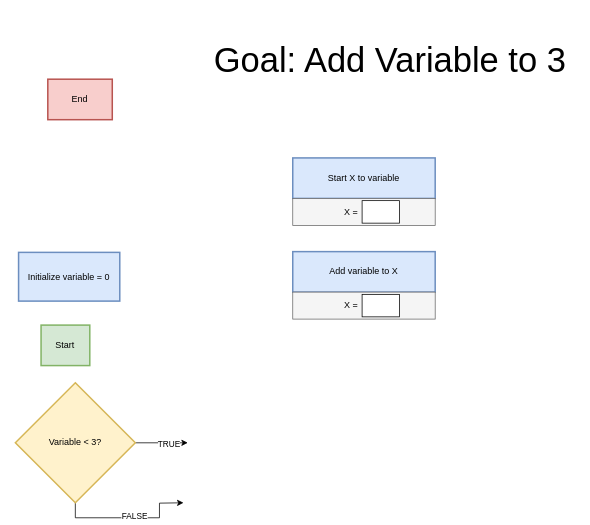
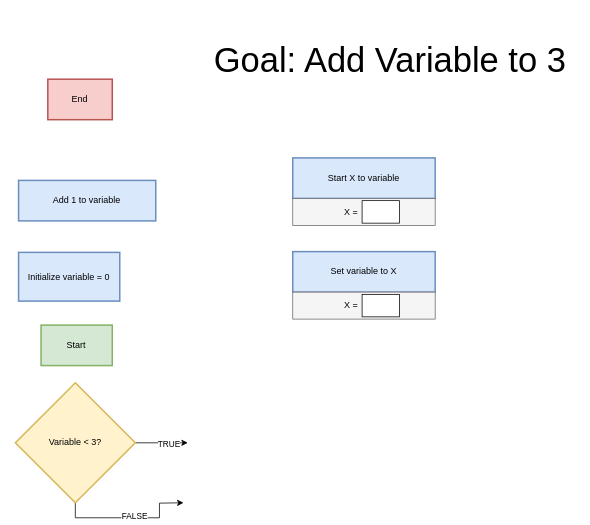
node "Add 1 to variable": added
node "Add variable to X": label "Add variable to X" -> "Set variable to X"
node "Start": size 49x41 -> 71x41
